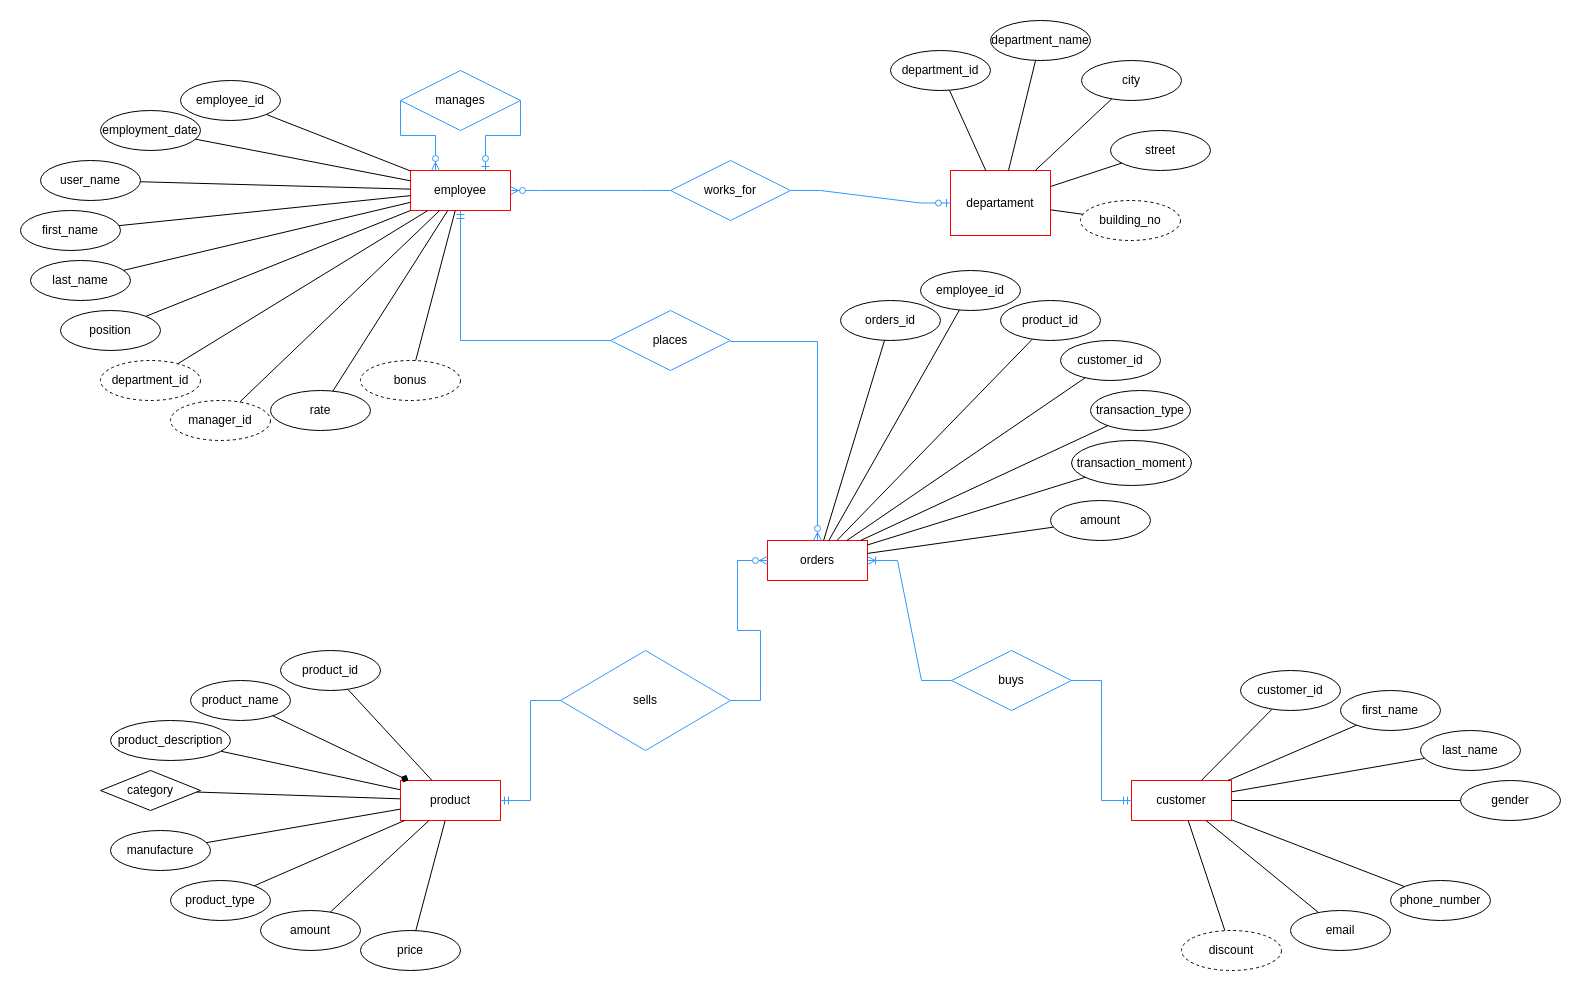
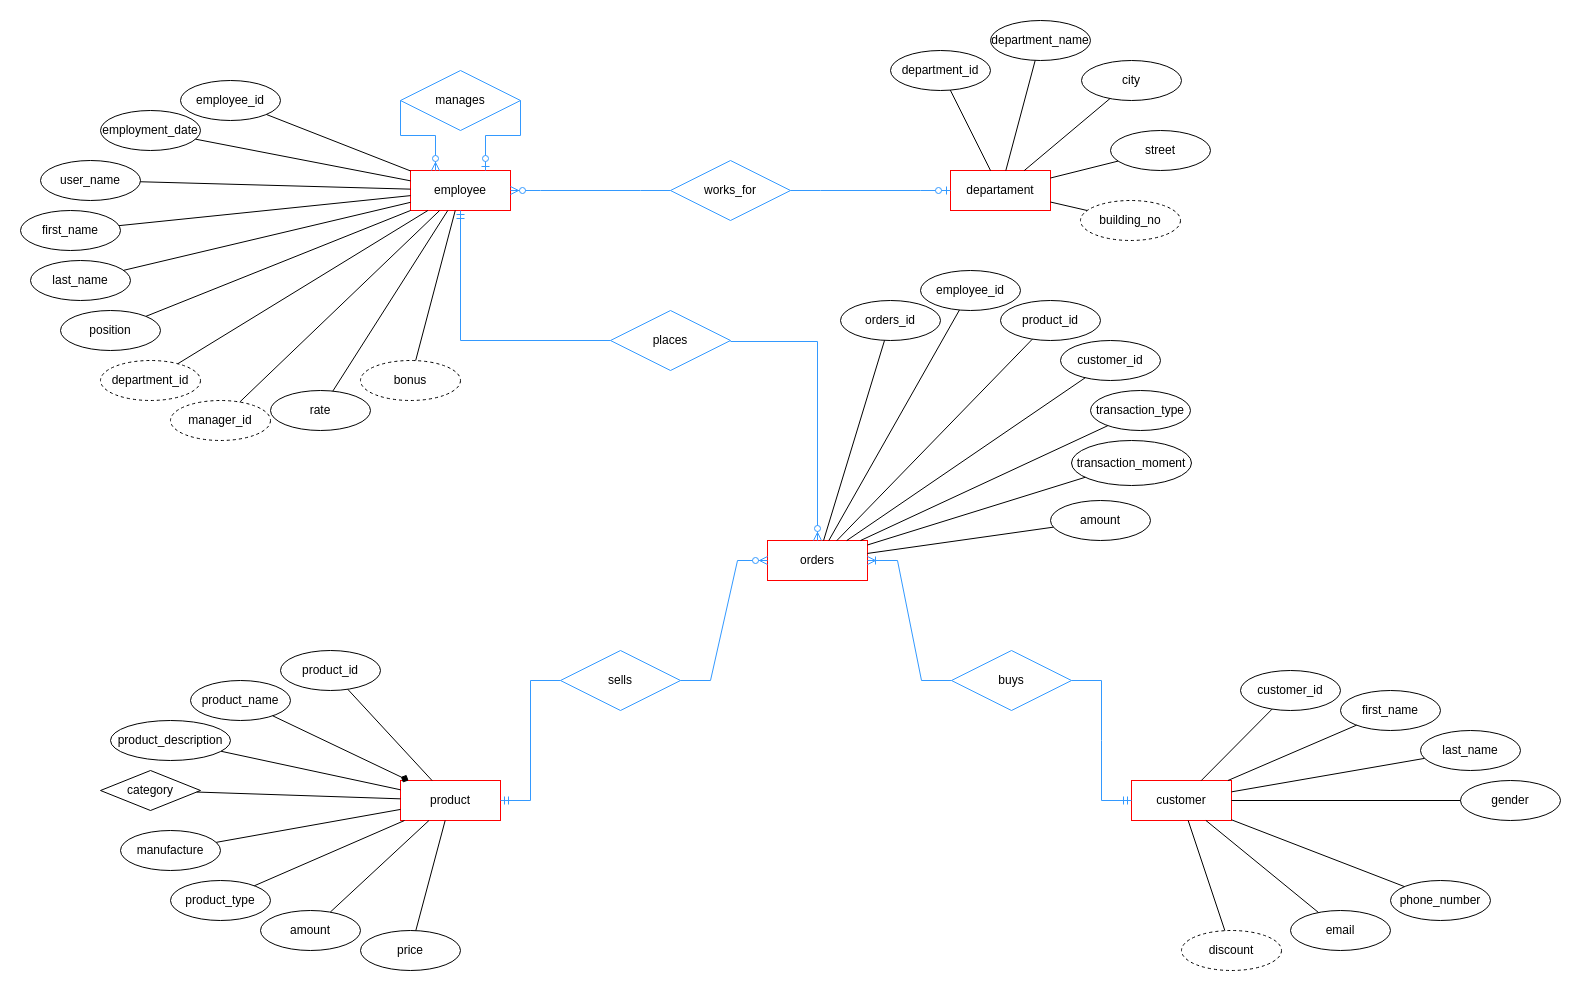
node "departament": size 100x65 -> 100x40
node "sells": size 170x100 -> 120x60
node "manufacture": moved (161, 851) -> (171, 851)
